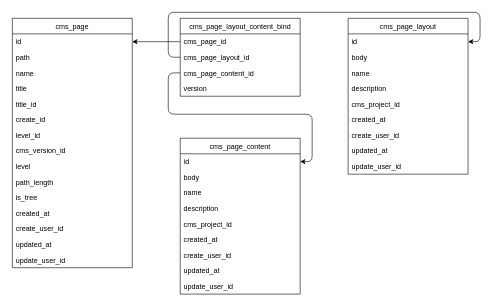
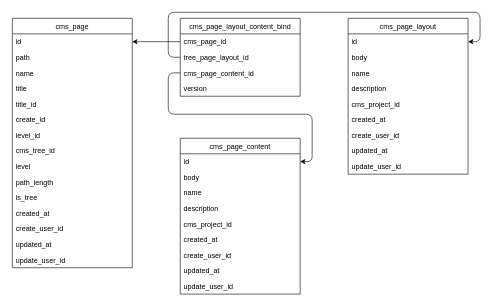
node "cms_page_layout_id": label "cms_page_layout_id" -> "tree_page_layout_id"
node "cms_version_id": label "cms_version_id" -> "cms_tree_id"
